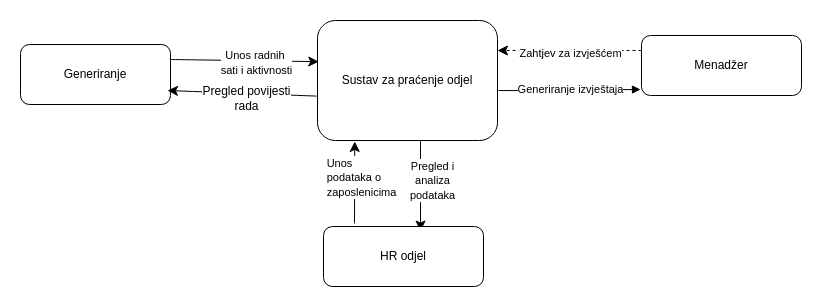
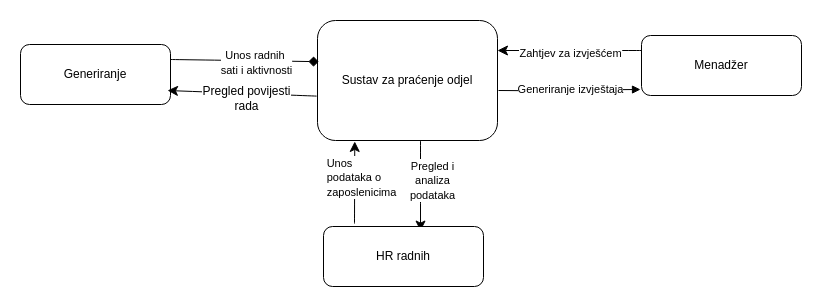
edge "Menadžer" -> "Sustav za praćenje odjel": style dashed -> solid
edge "Generiranje" -> "Sustav za praćenje odjel": arrowhead classic -> diamond
node "HR odjel": label "HR odjel" -> "HR radnih"
